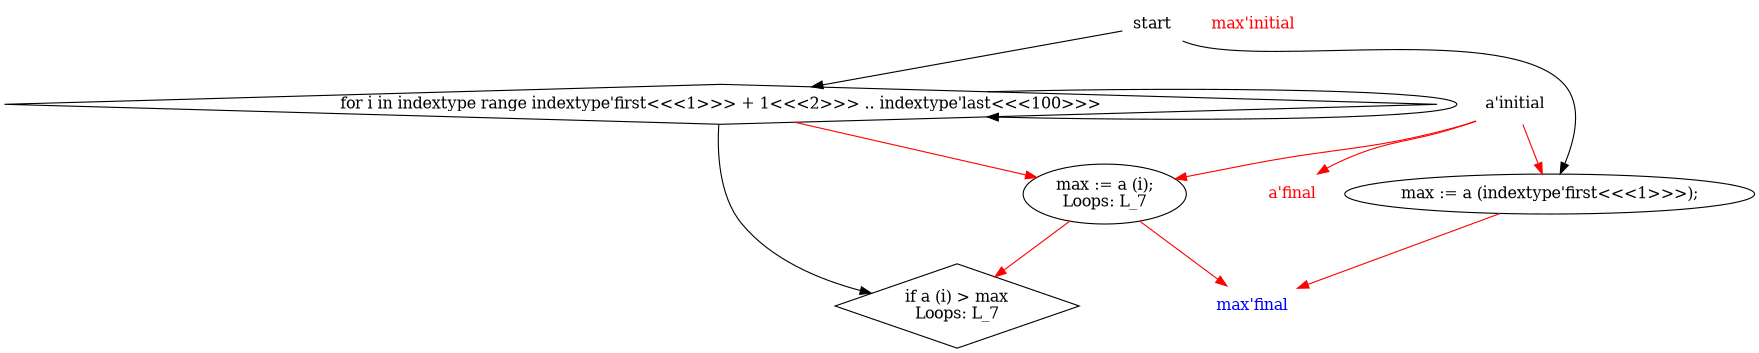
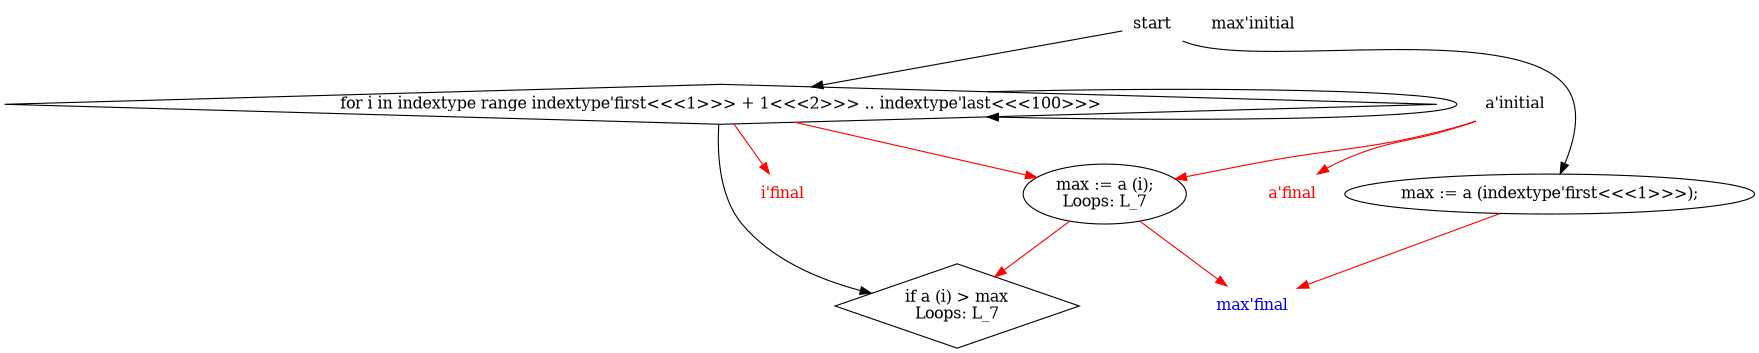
node "max'initial": fontcolor red -> black
edge "a'initial" -> "max := a (indextype'first<<<1>>>);": removed
node "i'final": added
